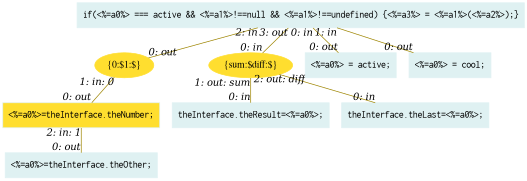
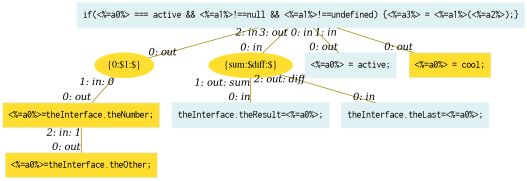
node "<%=a0%> = cool;": fillcolor #dff1f2 -> #ffde2f
node "<%=a0%>=theInterface.theOther;": fillcolor #dff1f2 -> #ffde2f
